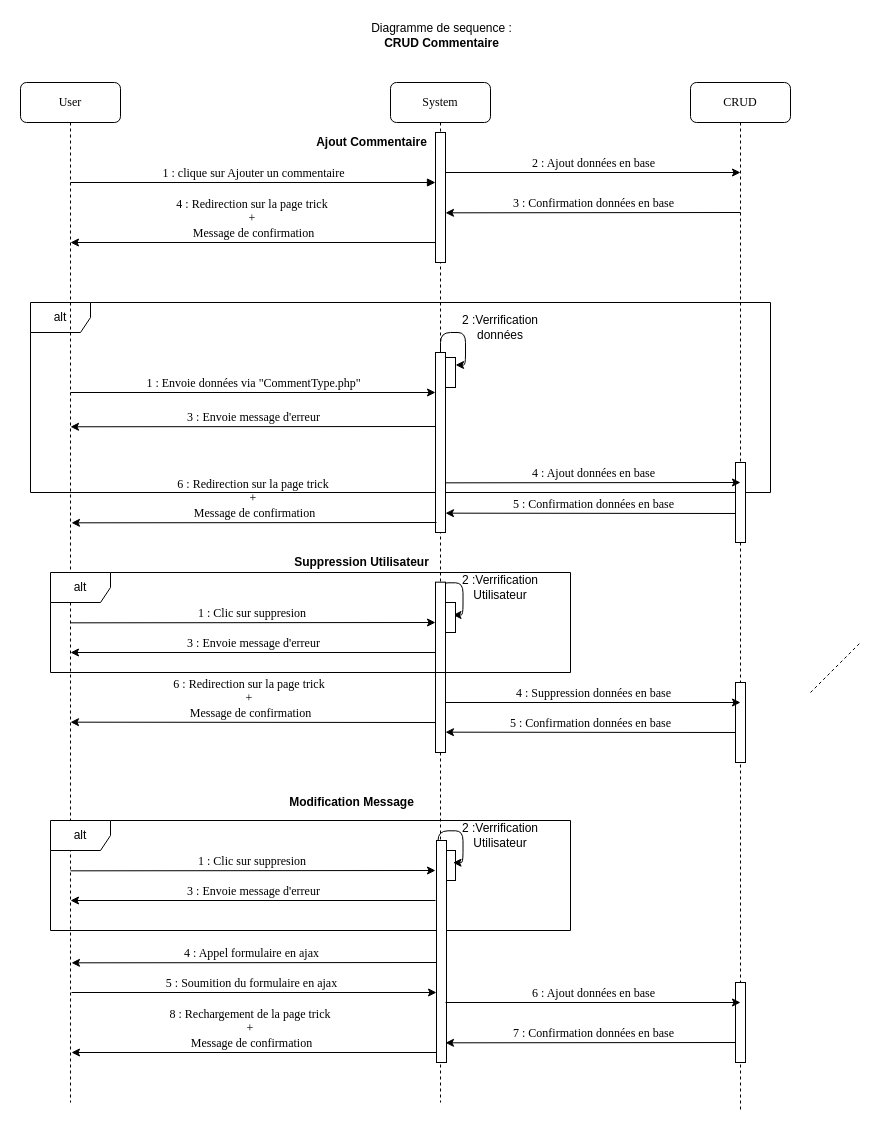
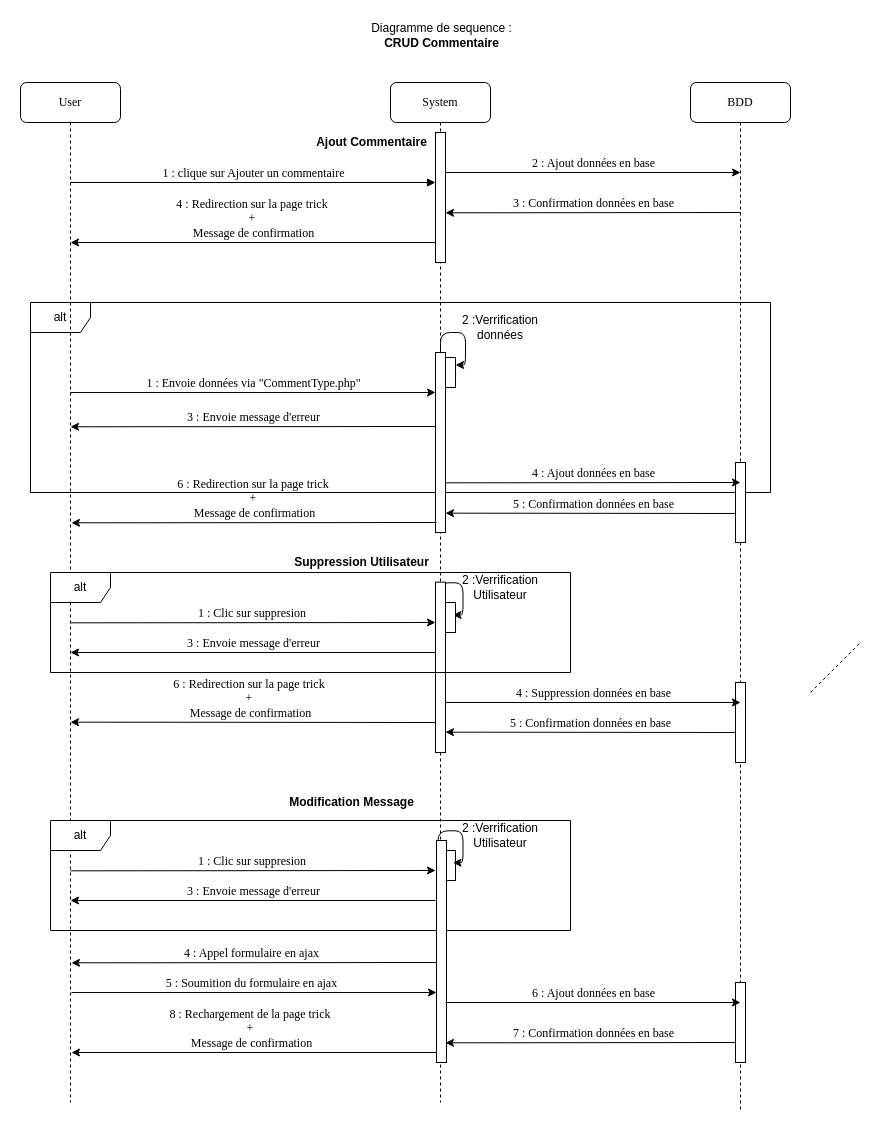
node "CRUD": label "CRUD" -> "BDD"
